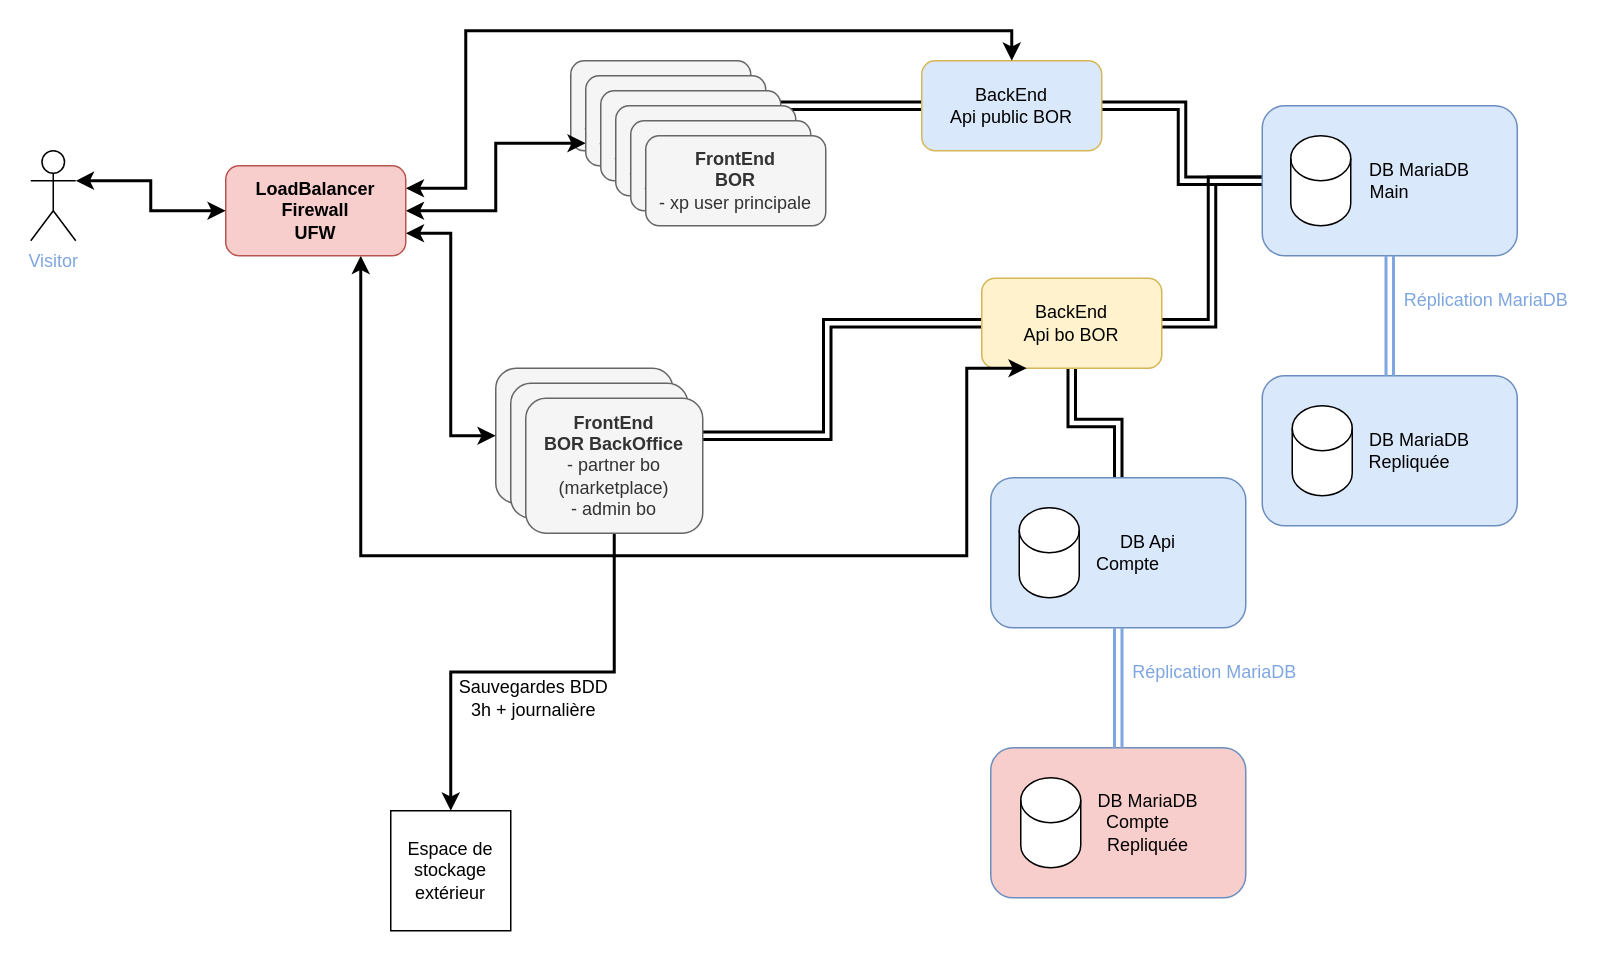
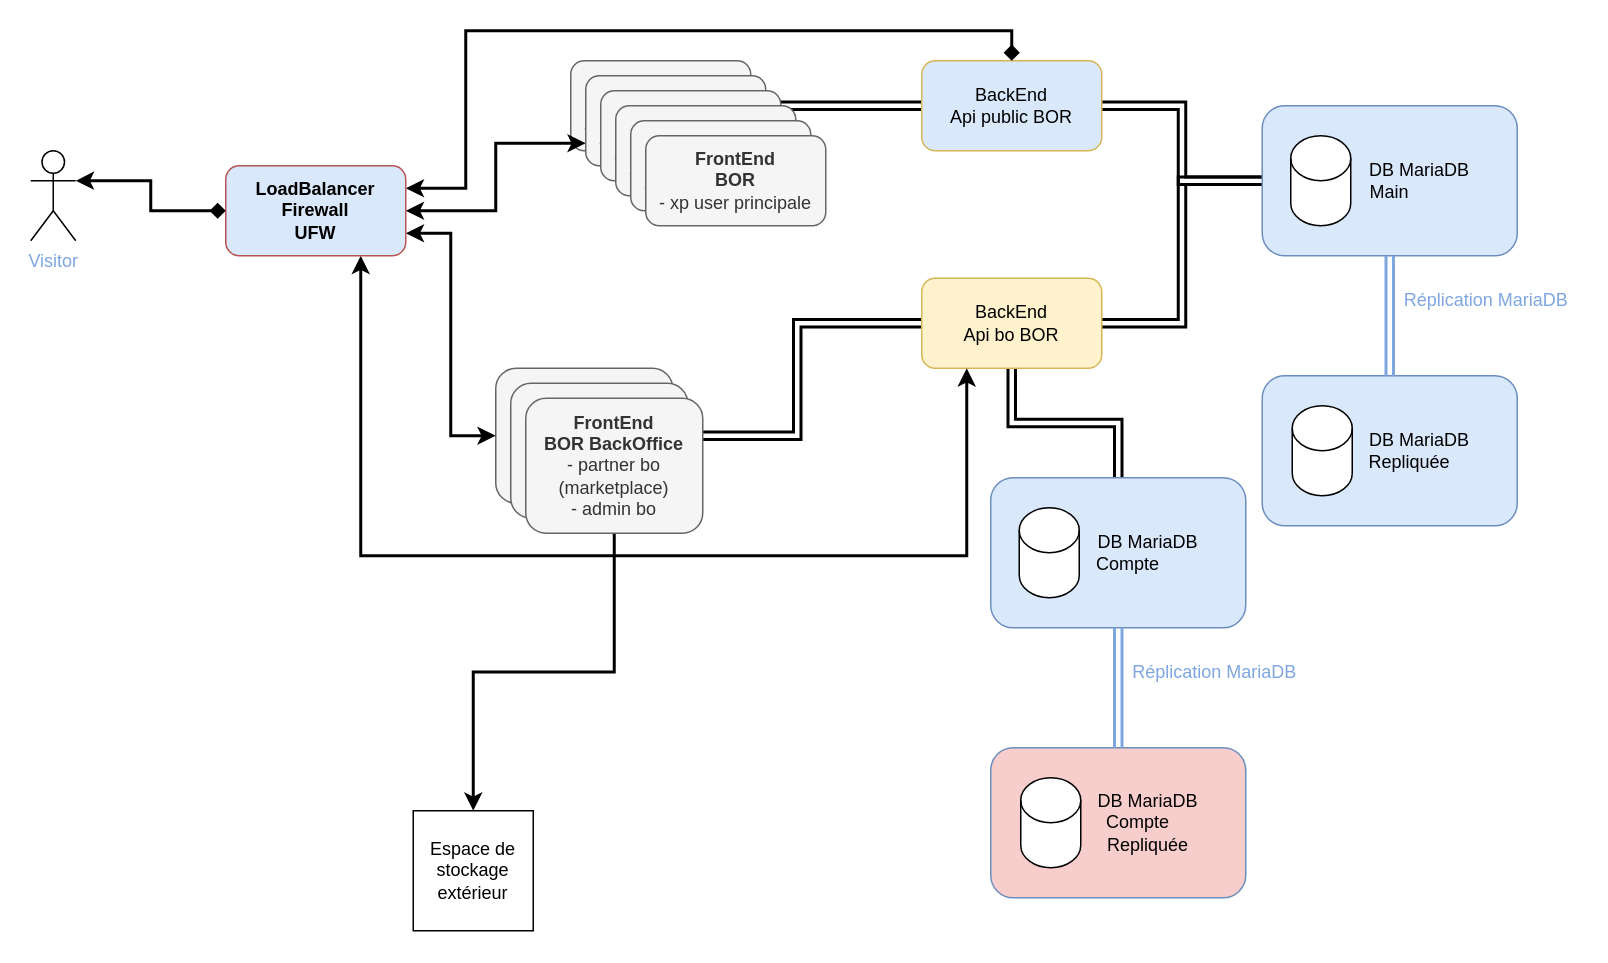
edge "BackEnd Api public BOR" -- "LoadBalancer Firewall UFW": arrowhead classic -> diamond
edge "Visitor" -- "LoadBalancer Firewall UFW": arrowhead classic -> diamond
node "LoadBalancer Firewall UFW": fillcolor #f8cecc -> #dae8fc
node "BackEnd Api bo BOR": moved (1072, 323) -> (1012, 323)
node "DB Api Compte": label "DB Api Compte" -> "DB MariaDB Compte"
node "Sauvegardes BDD 3h + journalière": removed
node "Espace de stockage extérieur": moved (451, 871) -> (473, 871)
